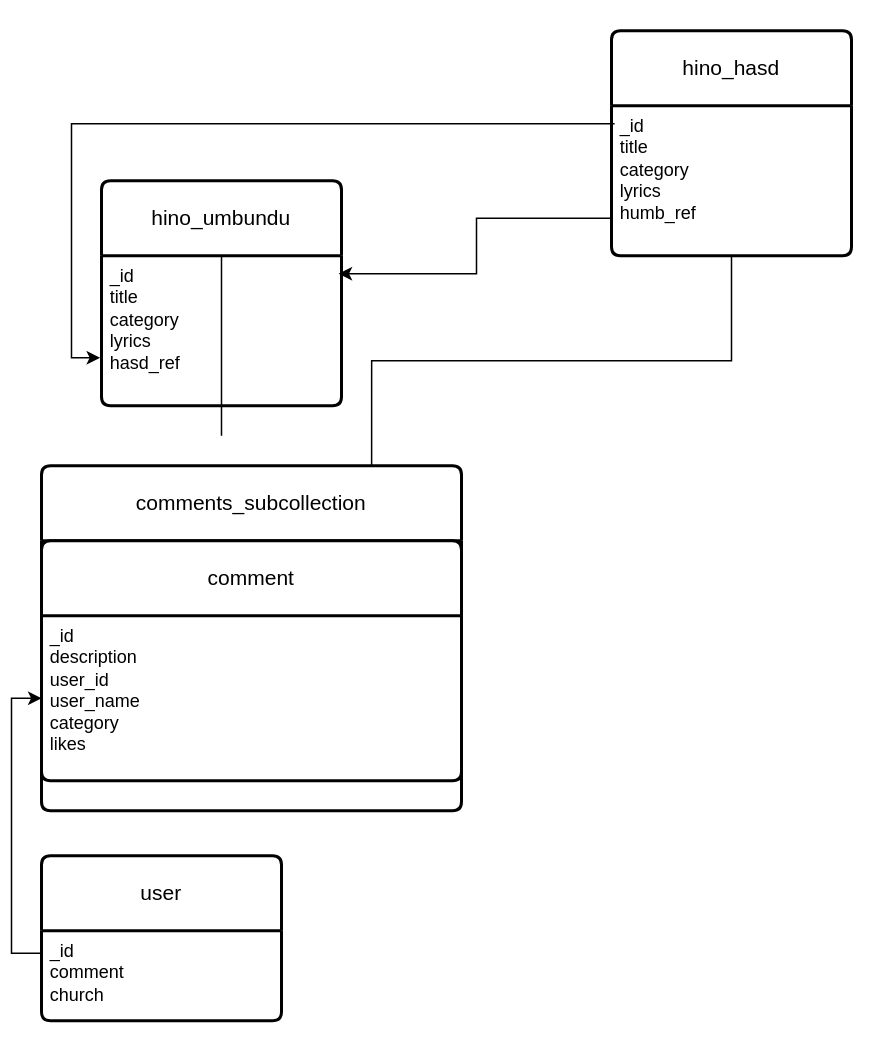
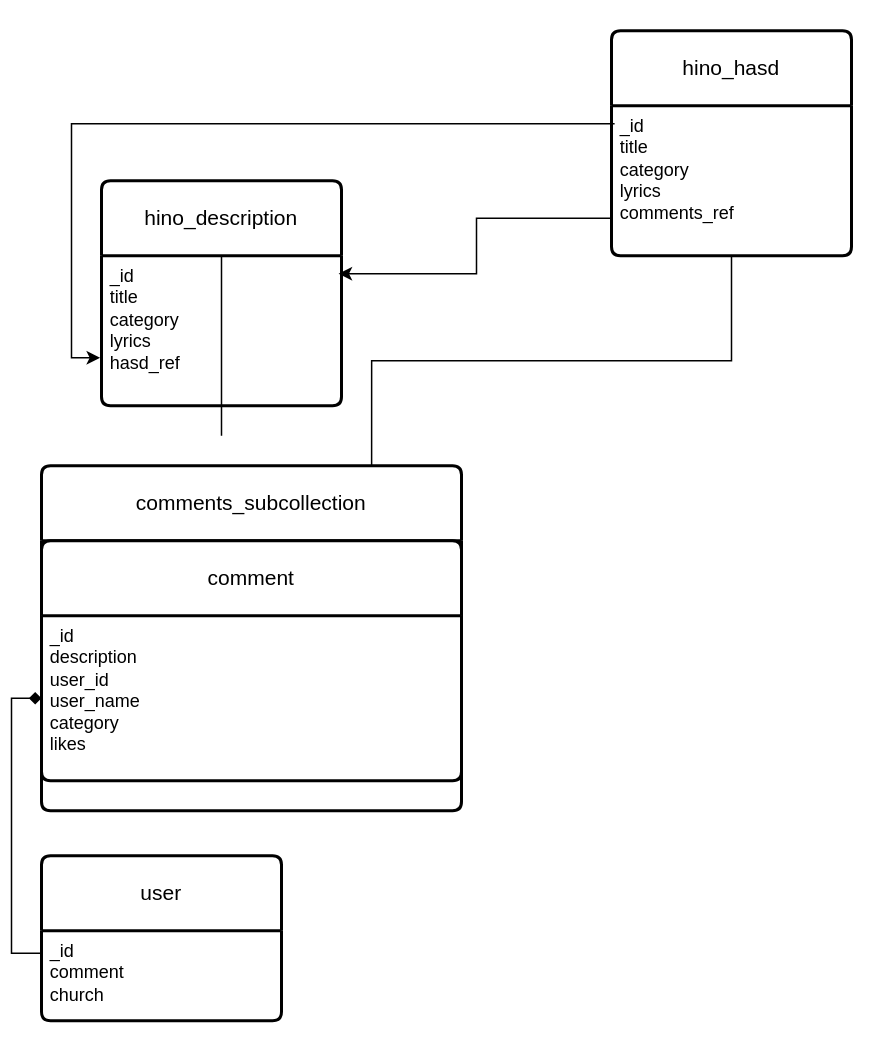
node "_id title category lyrics humb_ref": label "_id title category lyrics humb_ref" -> "_id title category lyrics comments_ref"
node "hino_umbundu": label "hino_umbundu" -> "hino_description"
edge "_id comment church" -> "_id description user_id user_name category likes": arrowhead classic -> diamond
